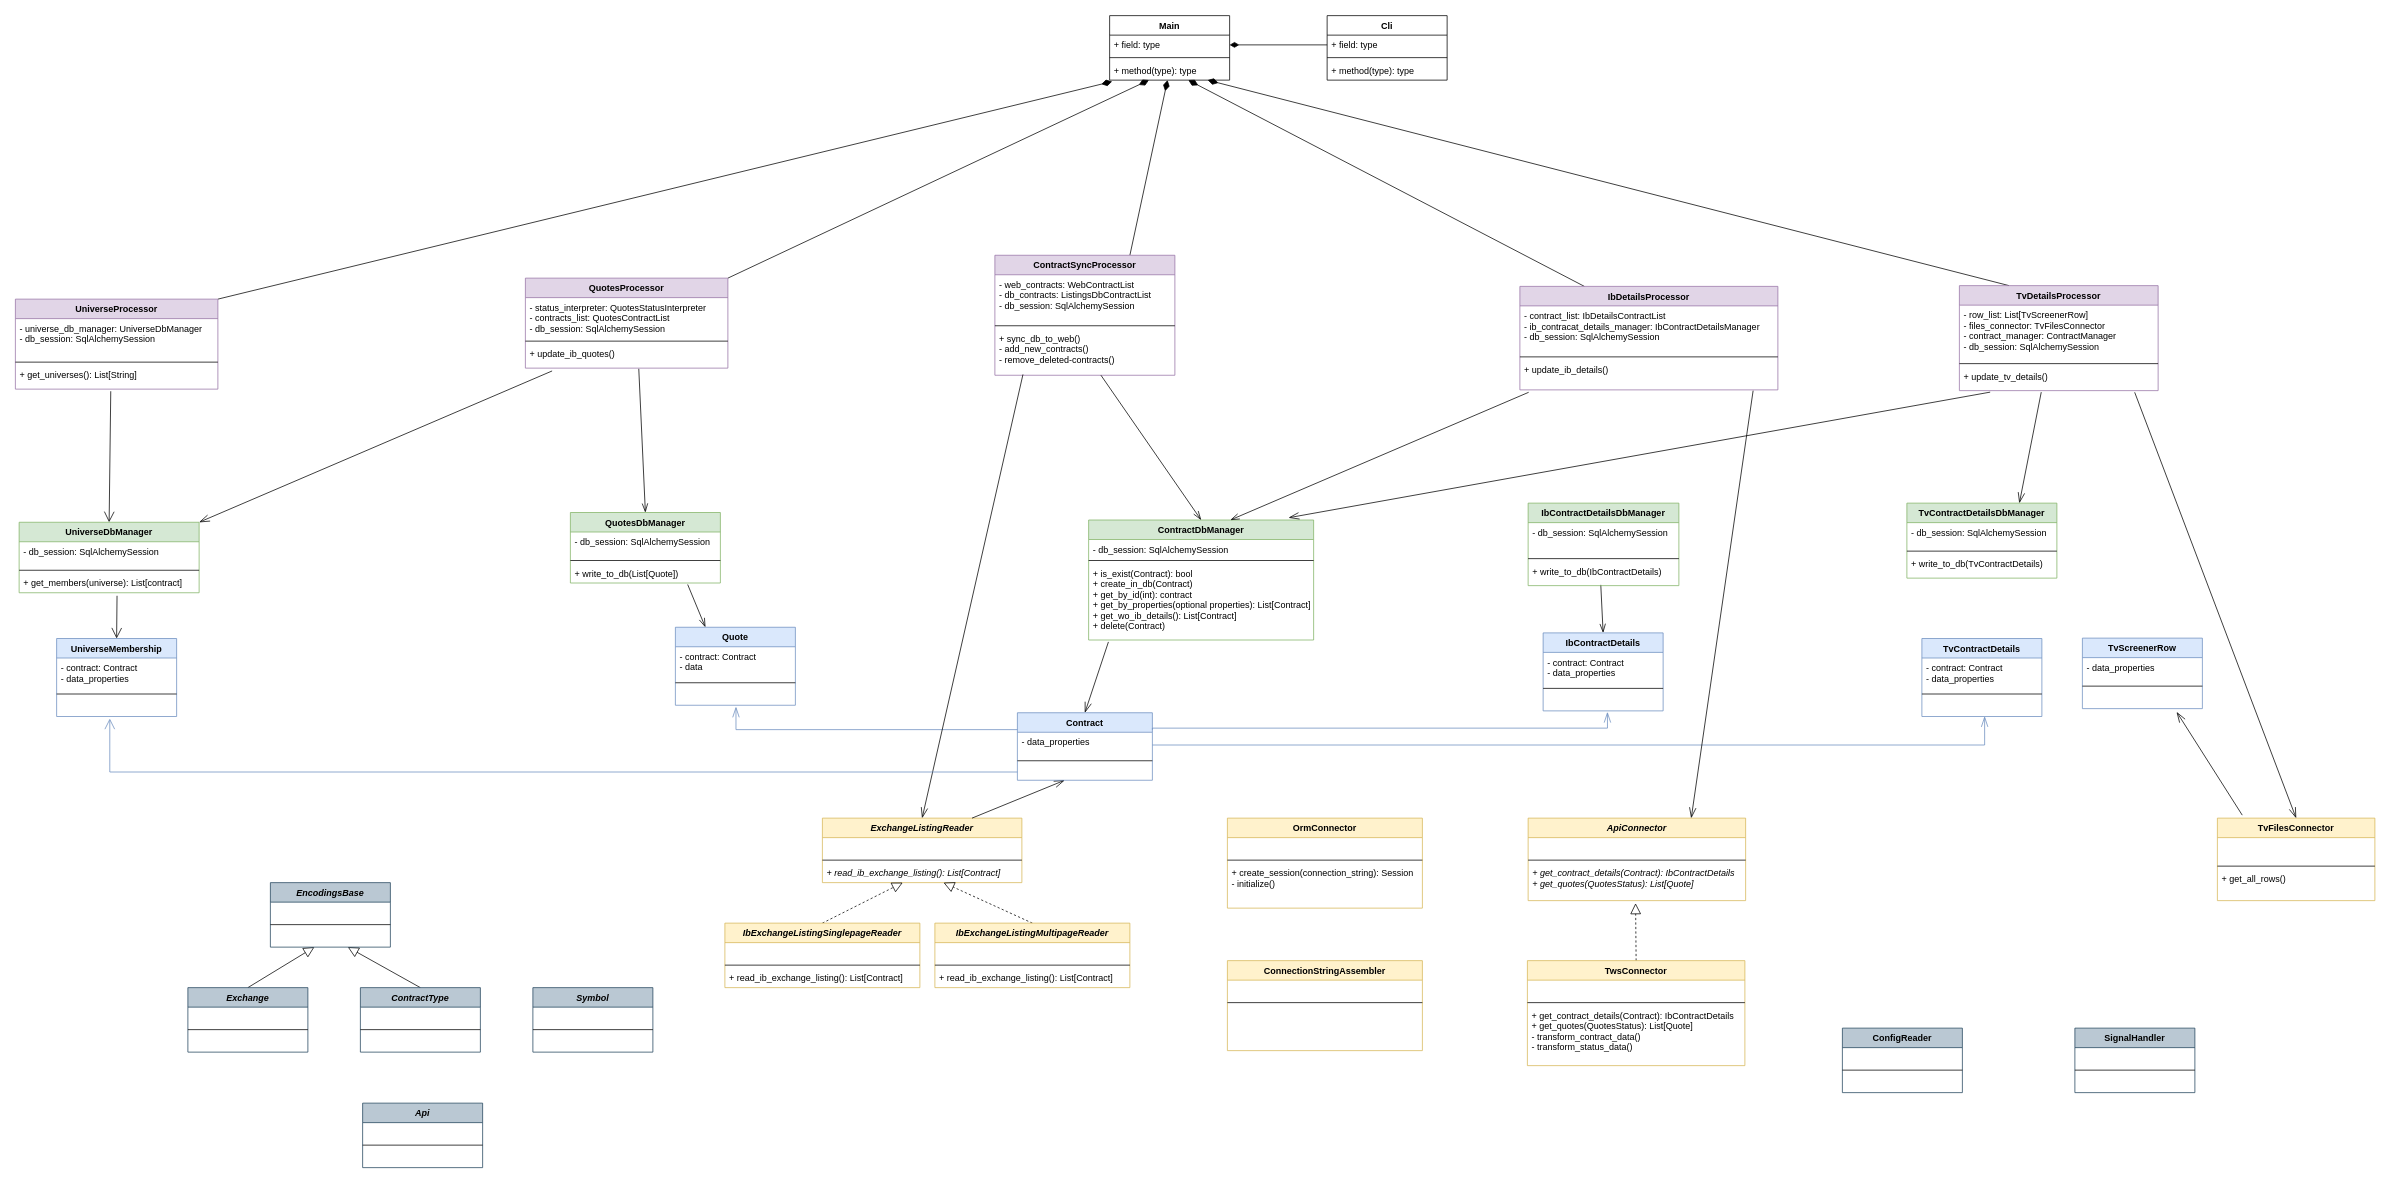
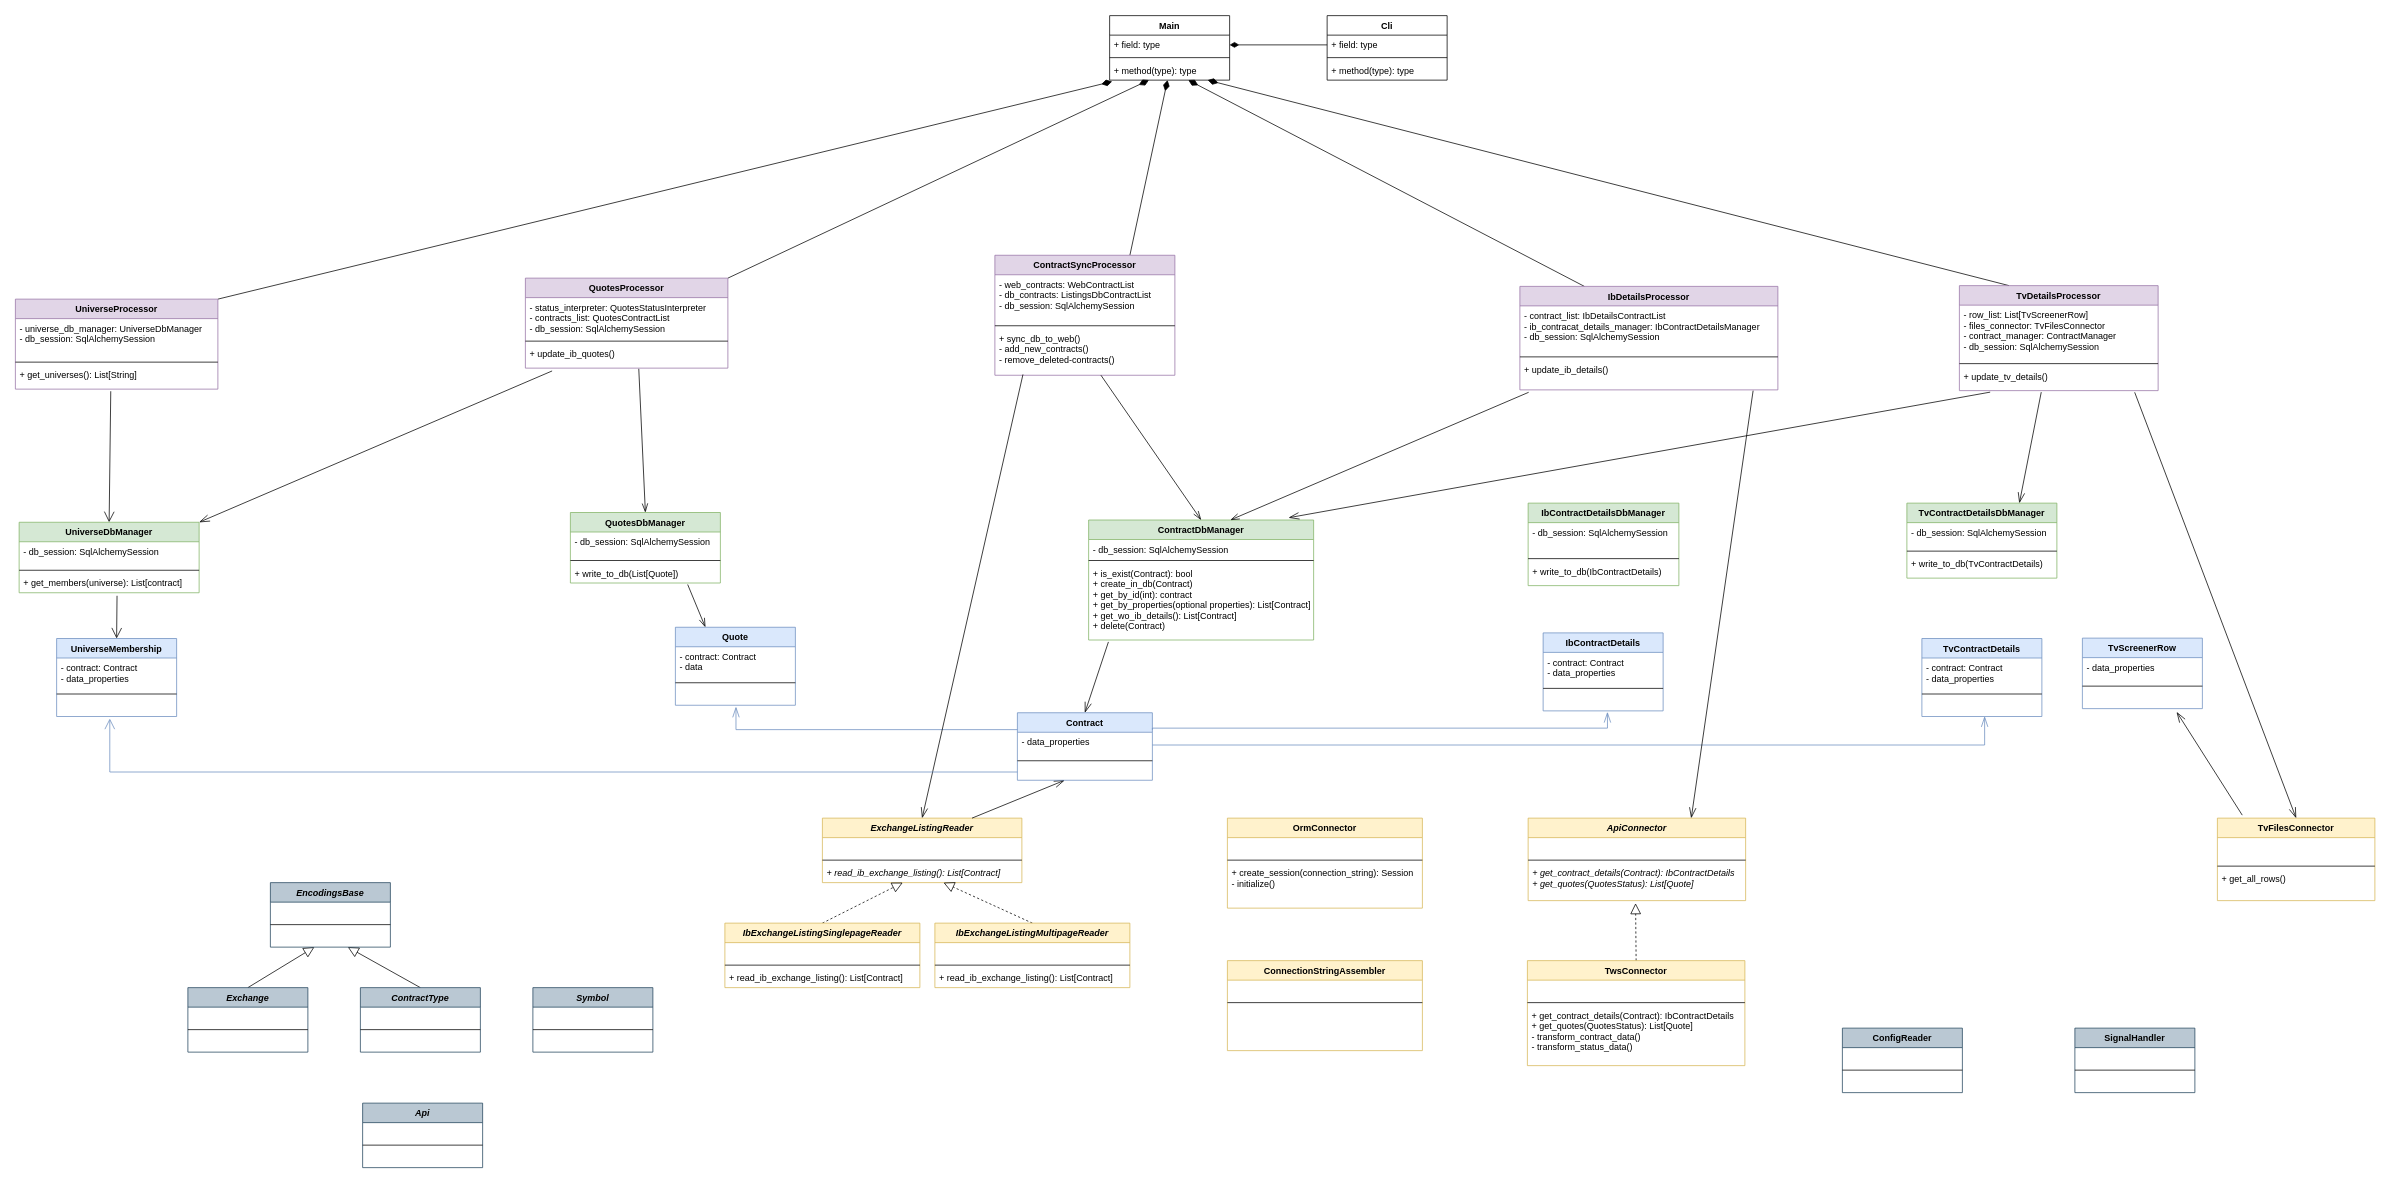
edge "+ write_to_db(IbContractDetails)" -> "IbContractDetails": removed
